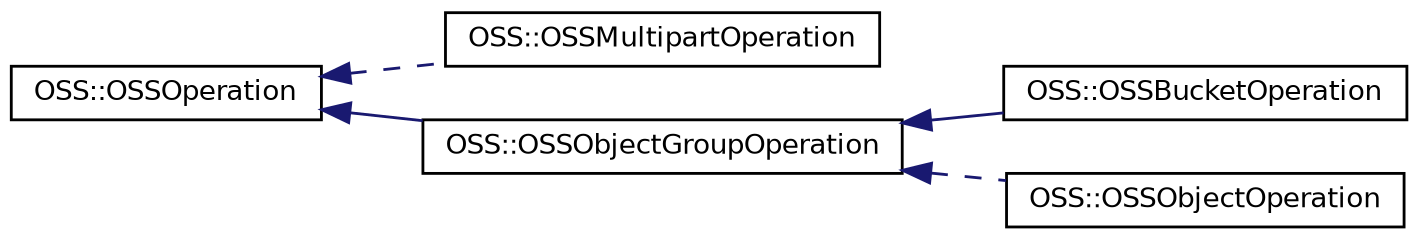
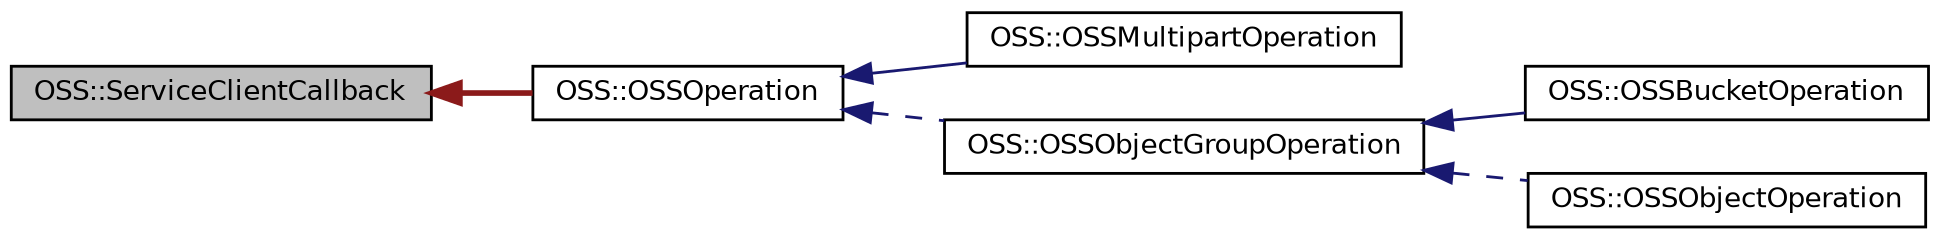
edge "OSS::OSSMultipartOperation" -> "OSS::OSSOperation": style dashed -> solid
node "OSS::ServiceClientCallback": added
edge "OSS::OSSObjectGroupOperation" -> "OSS::OSSOperation": style solid -> dashed
